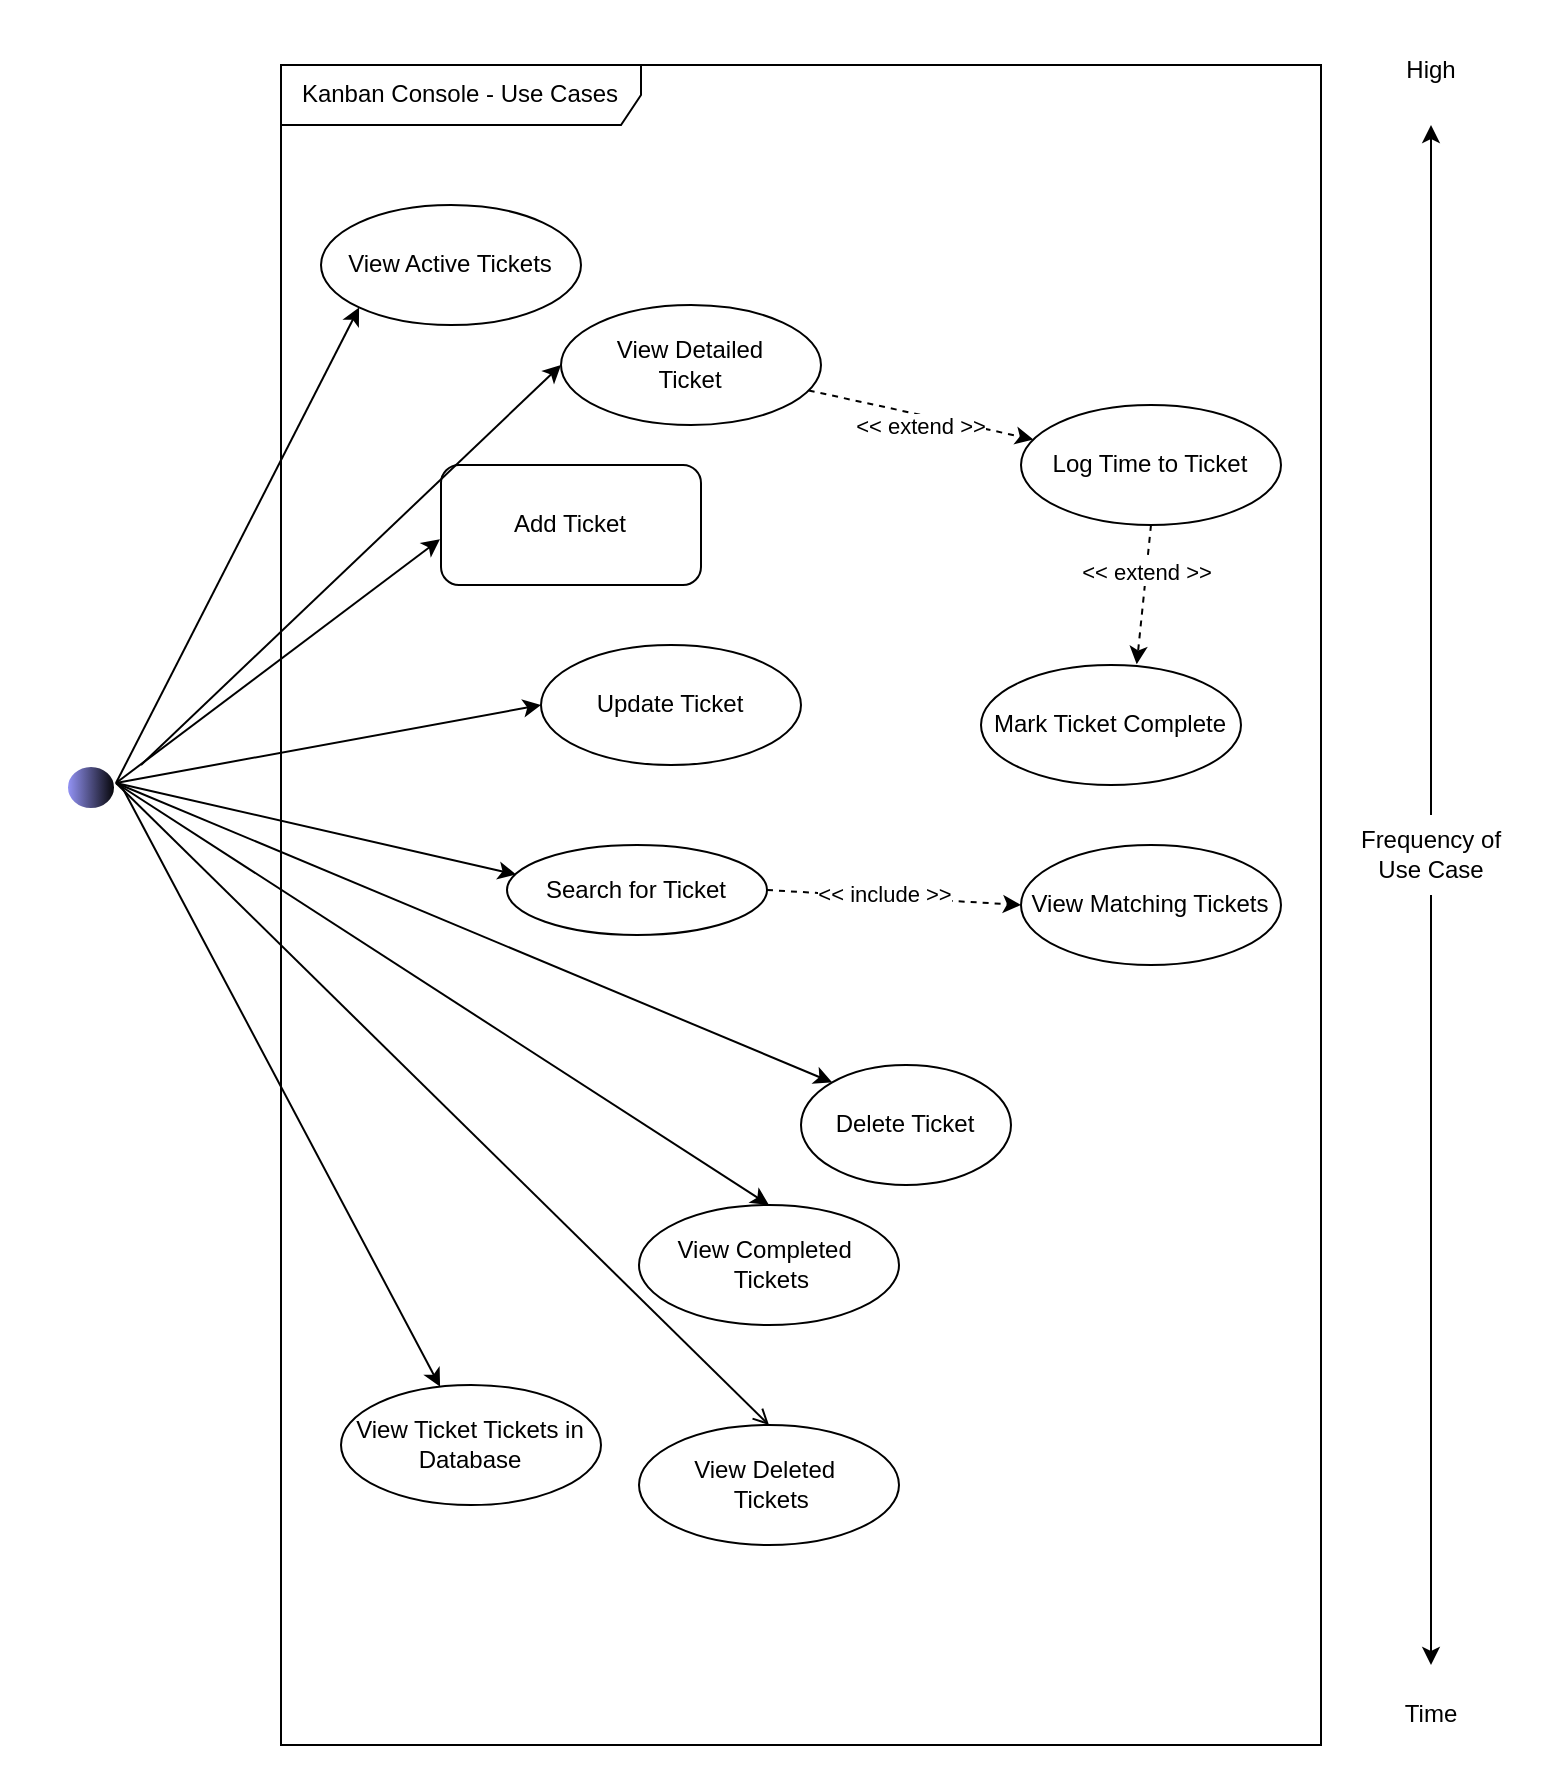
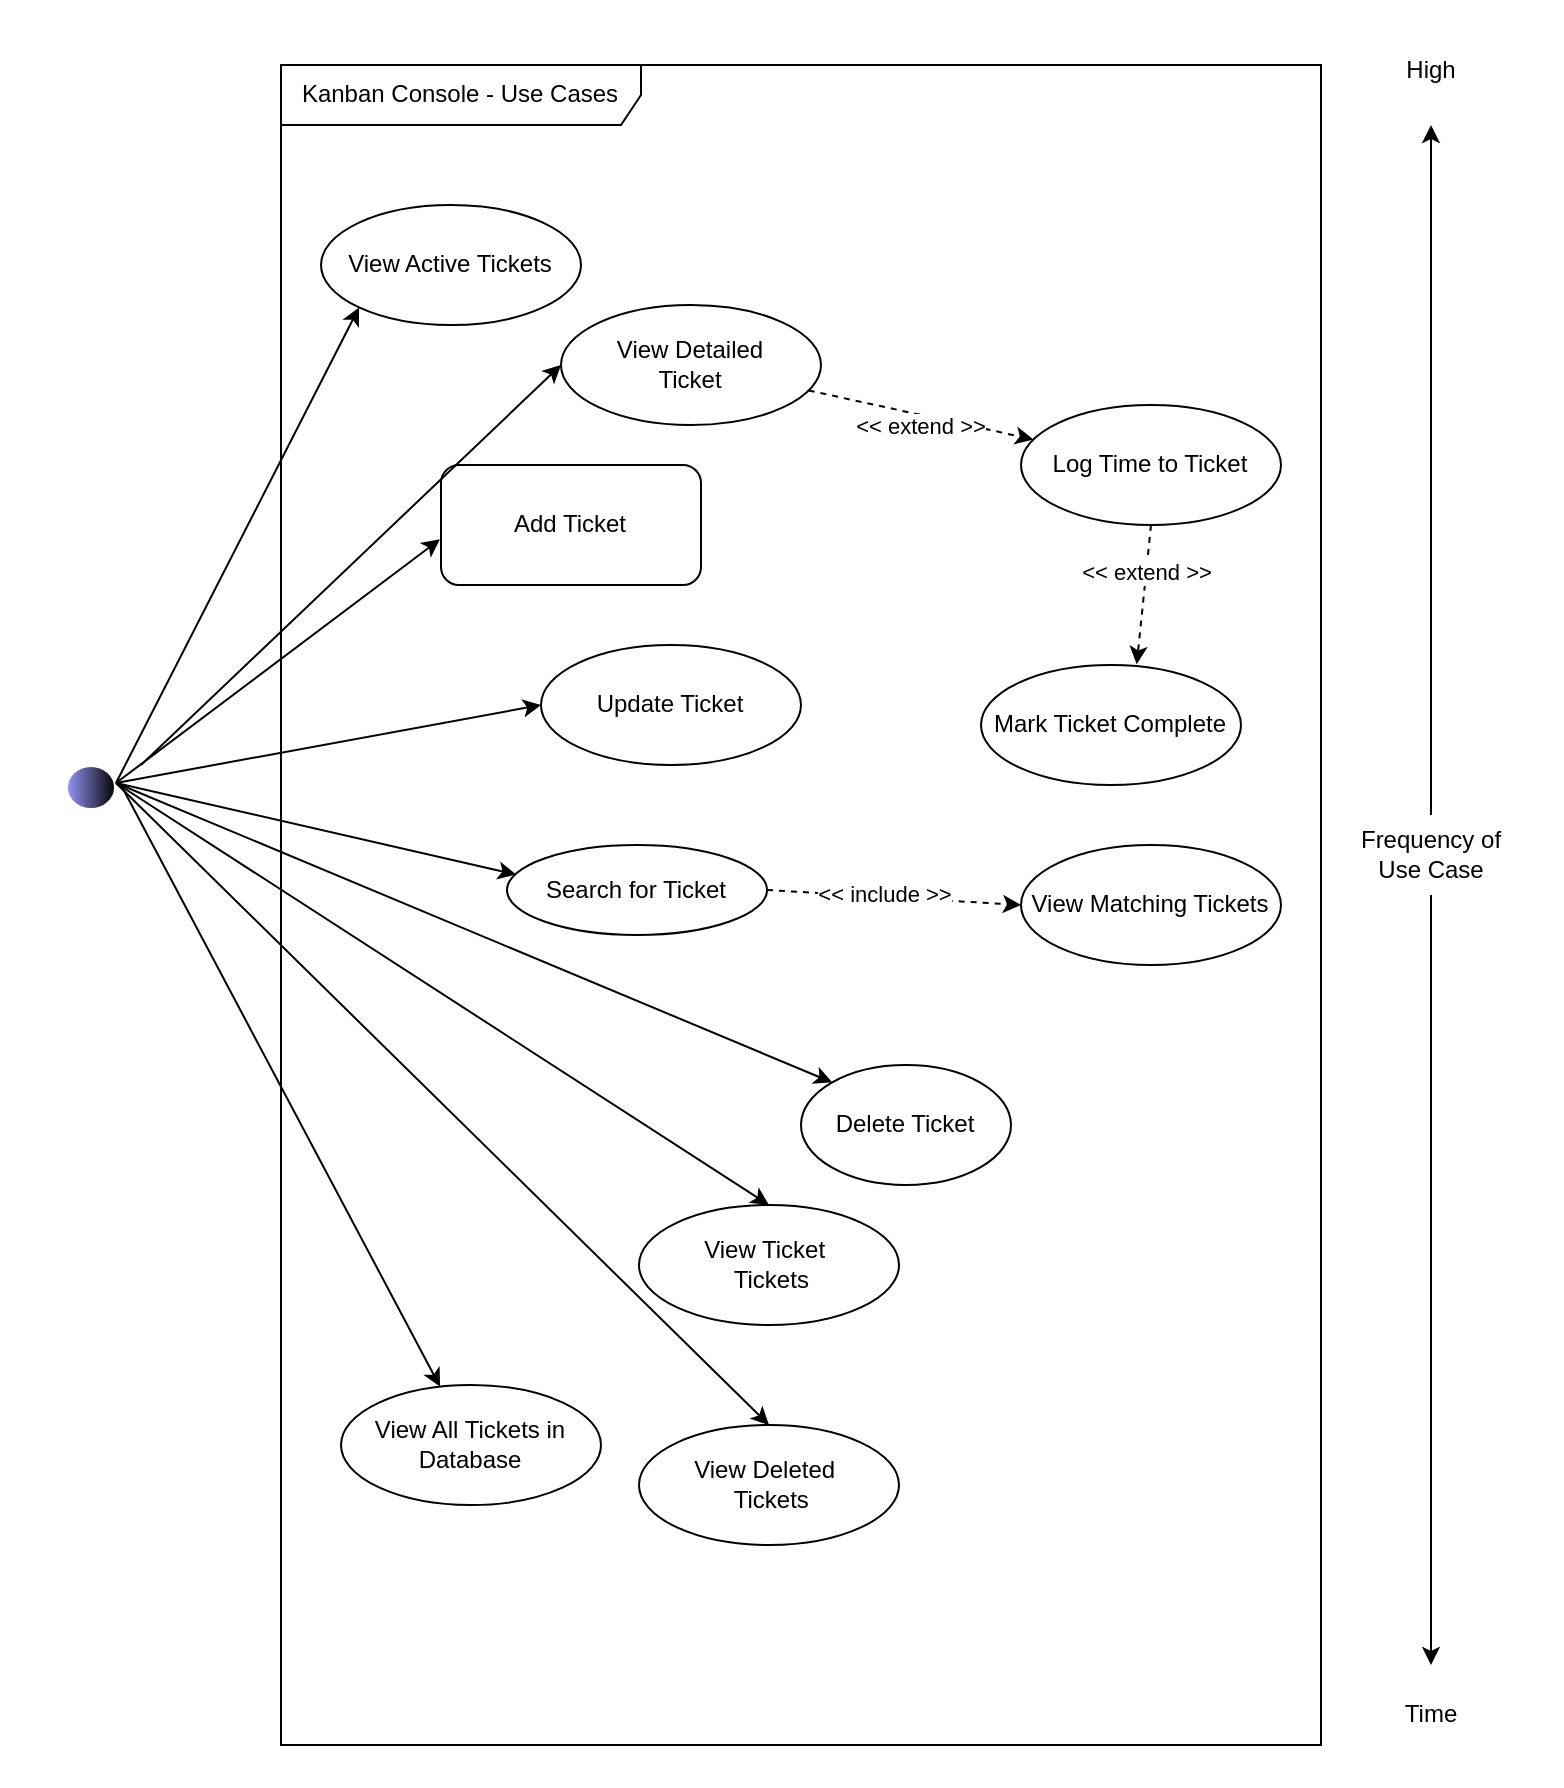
node "View Completed Tickets": label "View Completed Tickets" -> "View Ticket Tickets"
edge "User" -> "View Deleted Tickets": arrowhead open -> classic
node "View Ticket Tickets in Database": label "View Ticket Tickets in Database" -> "View All Tickets in Database"
